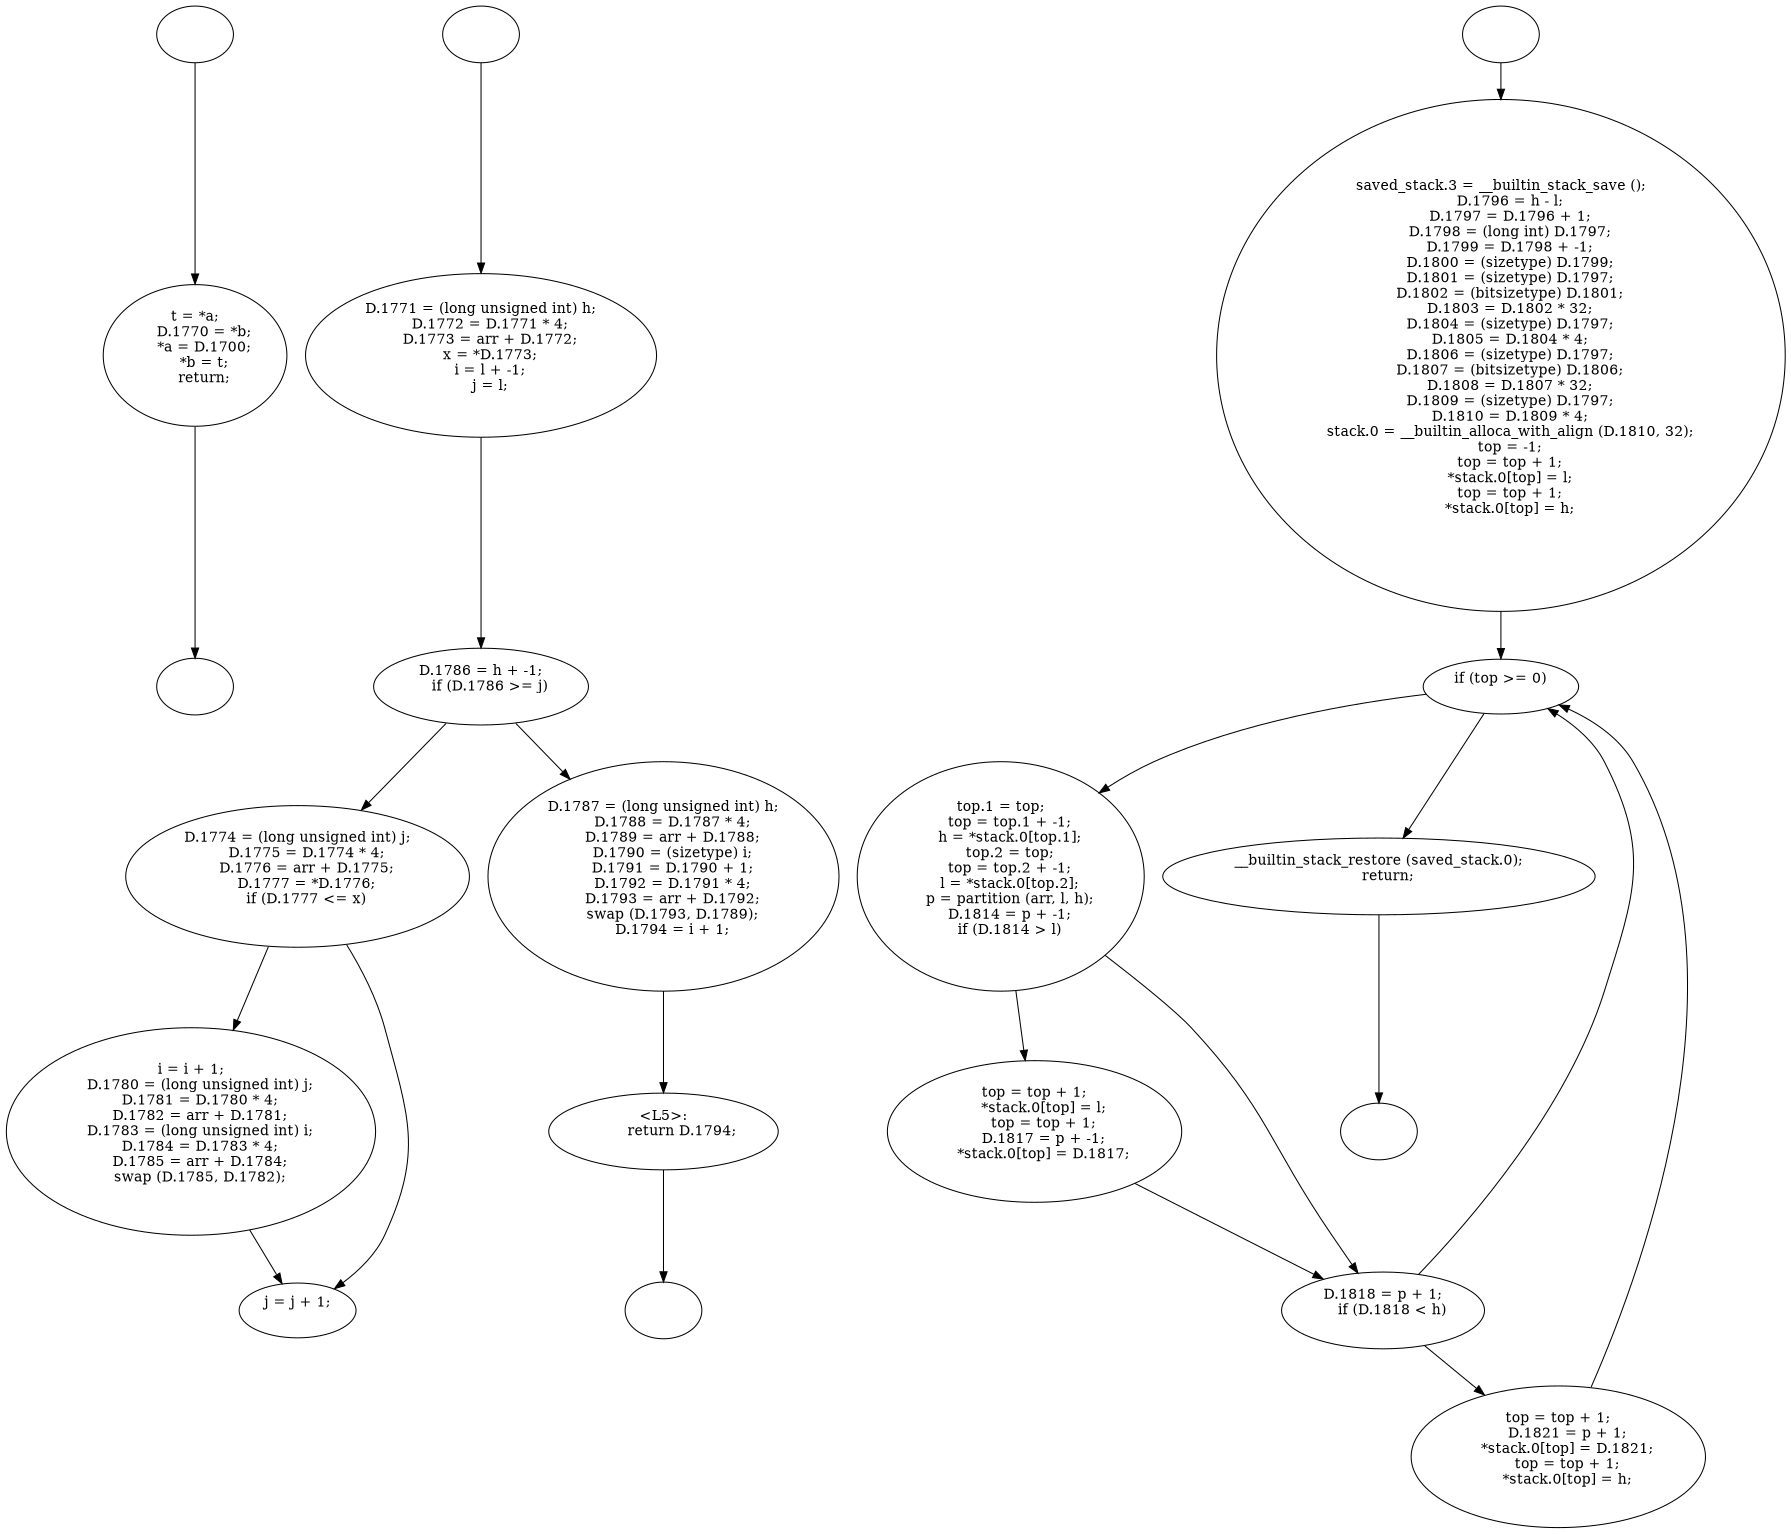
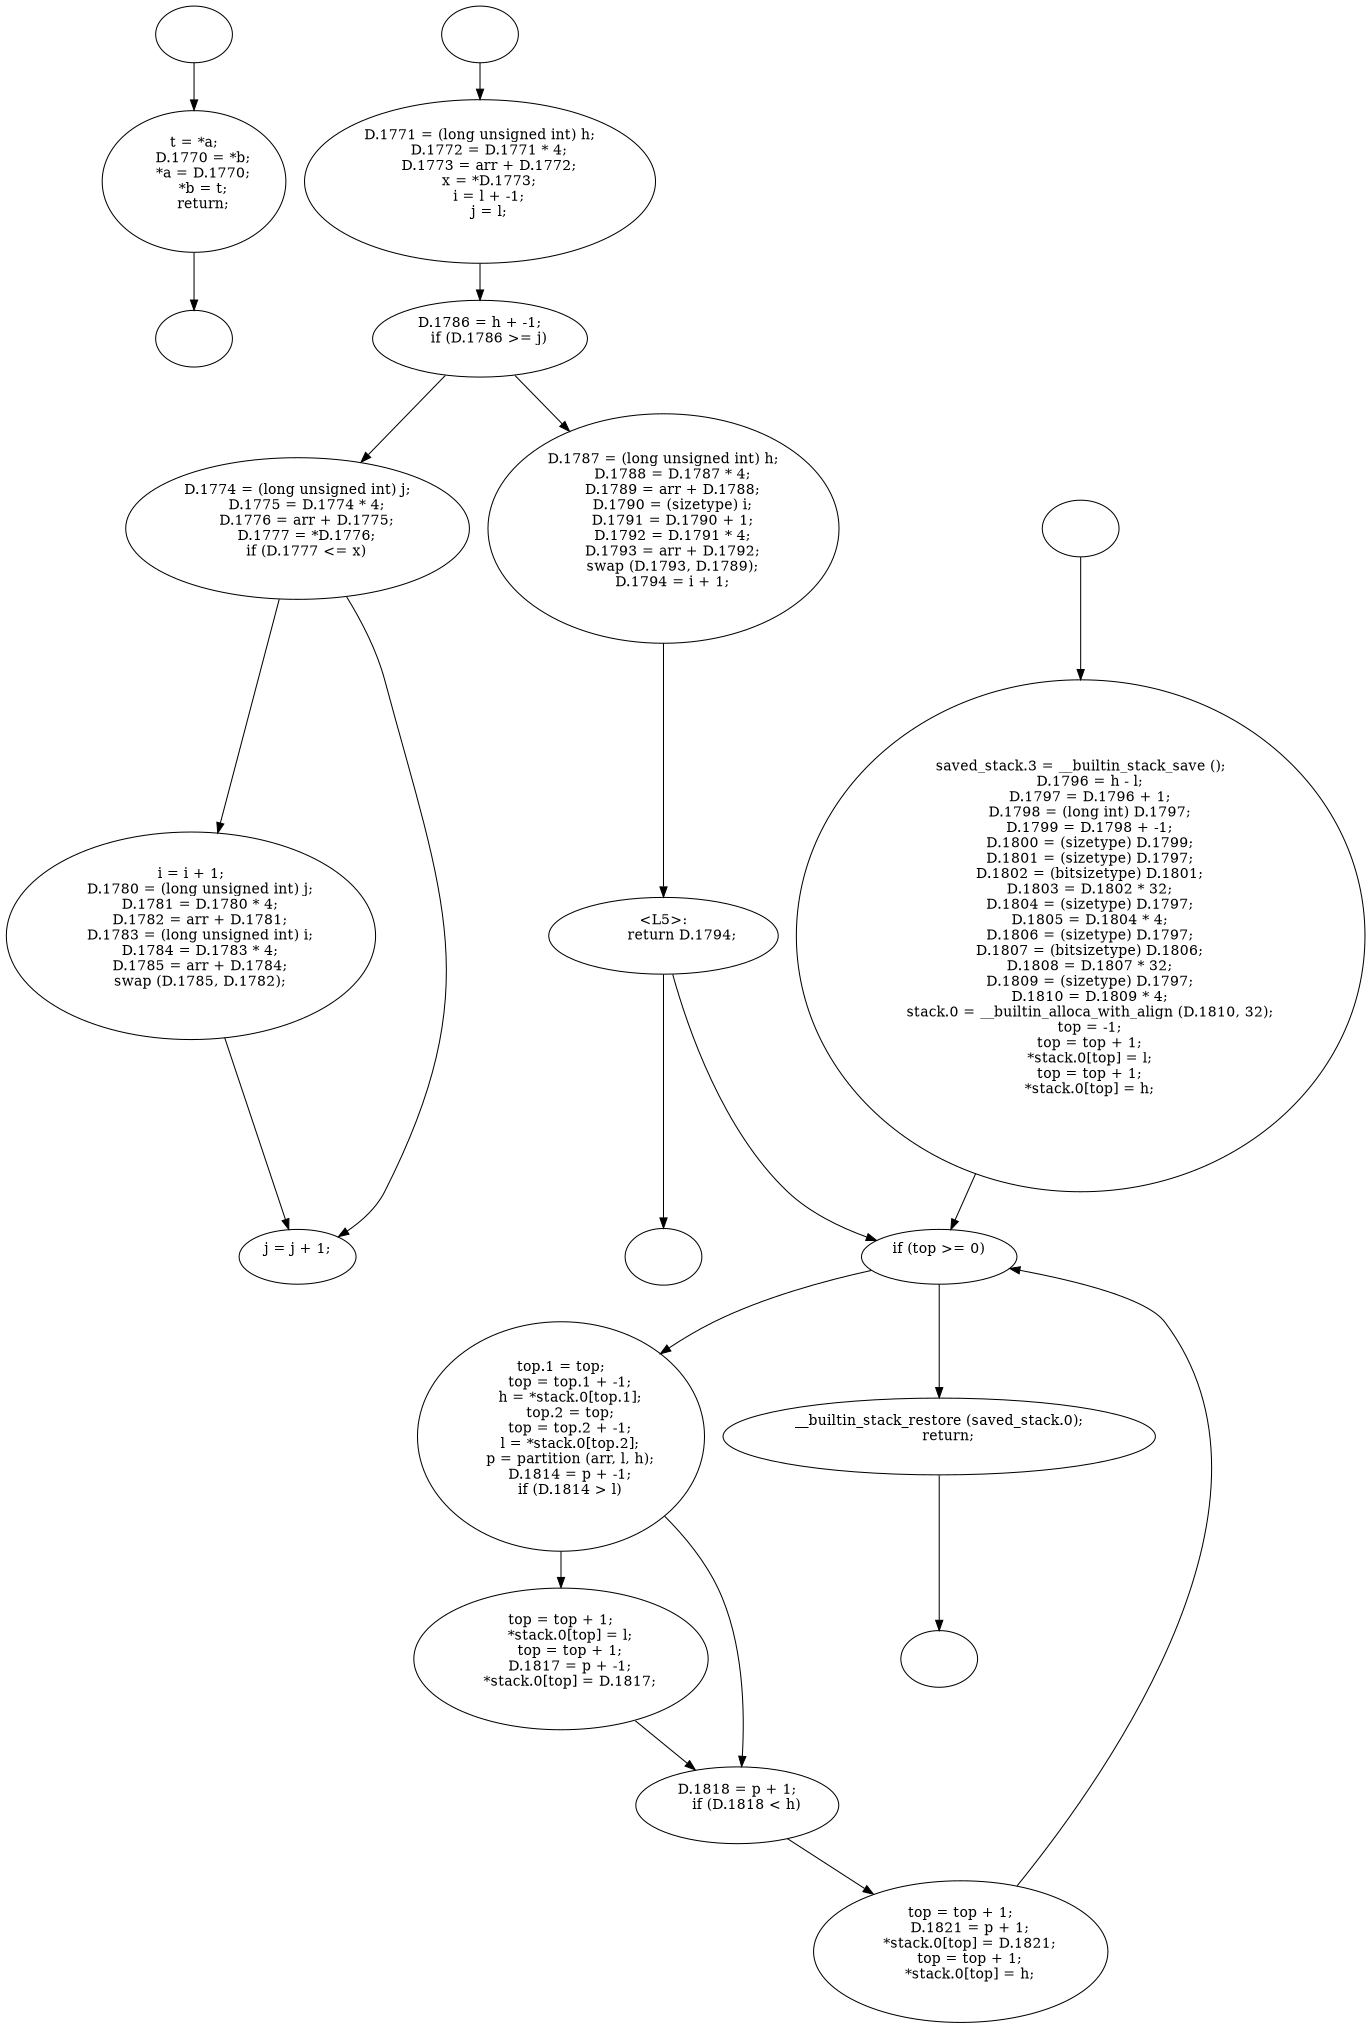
node "t = *a; D.1770 = *b; *a = D.1700; *b = t; return;": label "t = *a; D.1770 = *b; *a = D.1700; *b = t; return;" -> "t = *a; D.1770 = *b; *a = D.1770; *b = t; return;"
edge "D.1818 = p + 1; if (D.1818 < h)" -> "if (top >= 0)": now "<L5>: return D.1794;" -> "if (top >= 0)"
